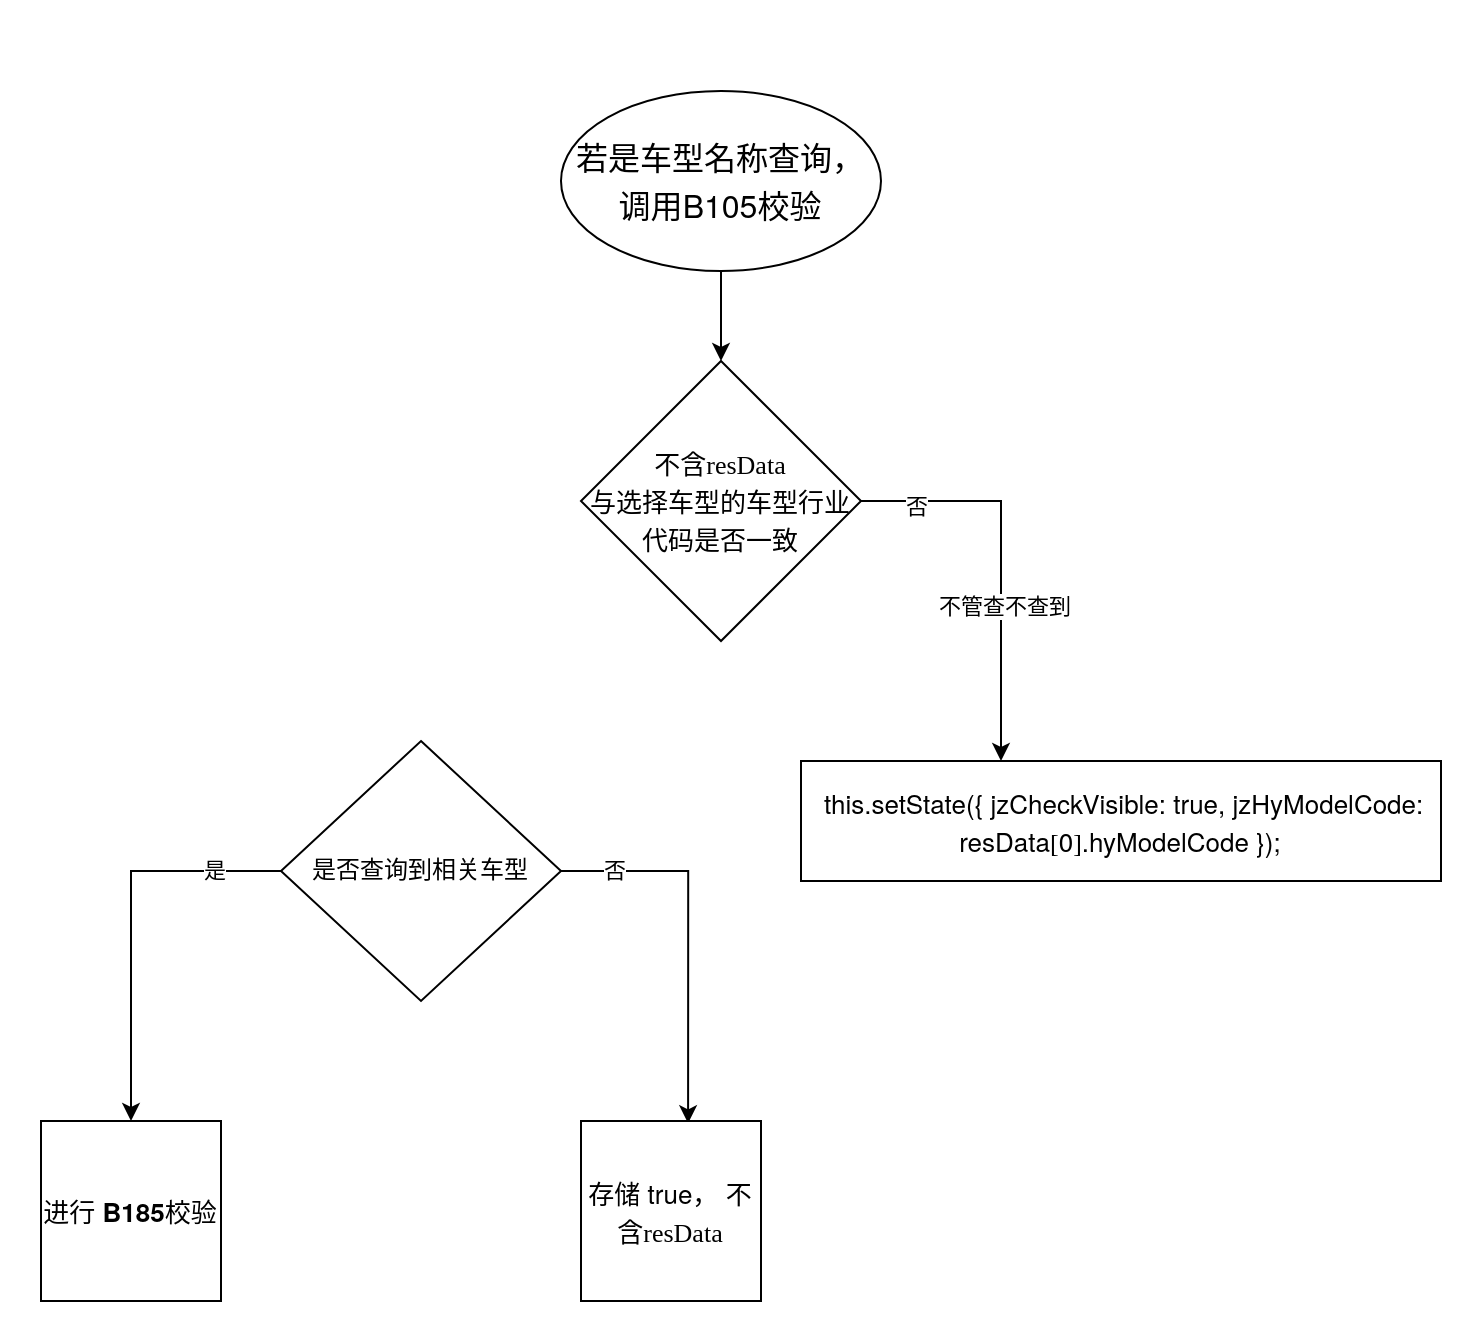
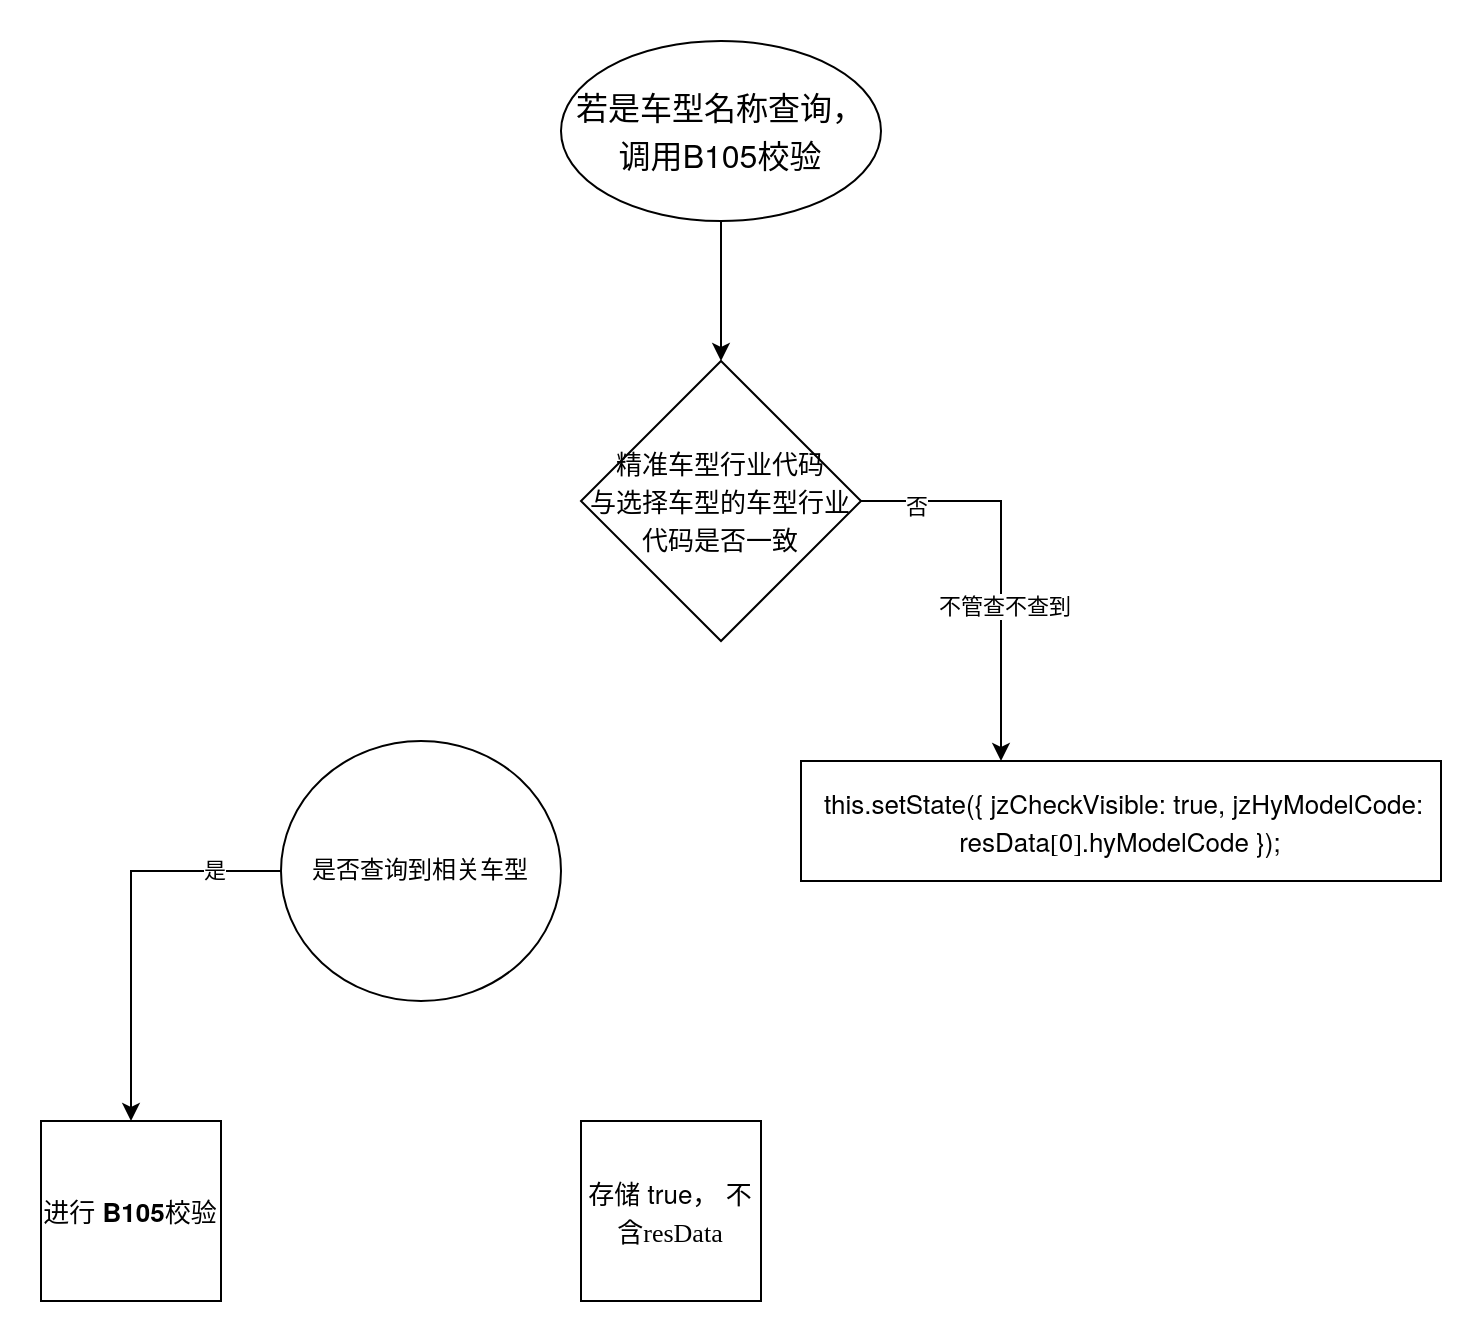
node "若是车型名称查询，调用B105校验": moved (721, 181) -> (721, 131)
node "不含resData 与选择车型的车型行业代码是否一致": label "不含resData 与选择车型的车型行业代码是否一致" -> "精准车型行业代码 与选择车型的车型行业代码是否一致"
node "是否查询到相关车型": shape diamond -> ellipse
edge "是否查询到相关车型" -> "存储 true， 不含resData": removed, label "否"
node "进行 B185校验": label "进行 B185校验" -> "进行 B105校验"
